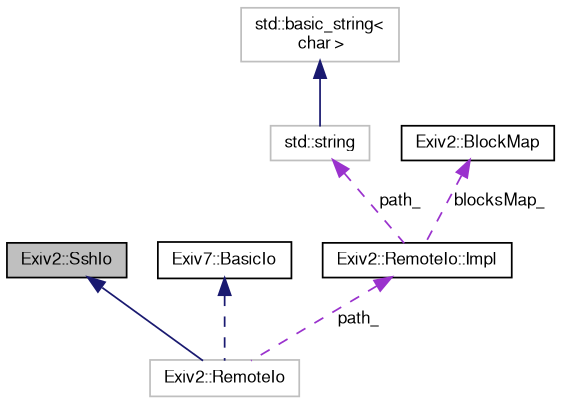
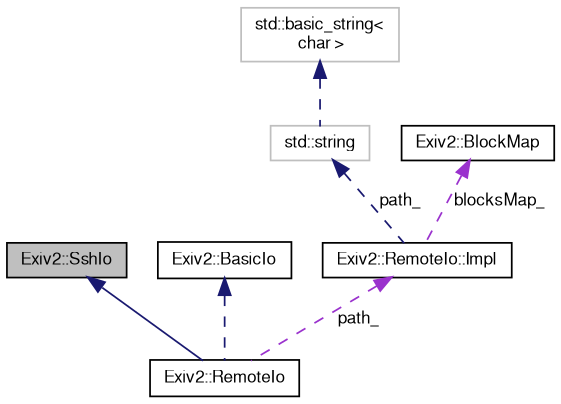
edge "std::string" -> "std::basic_string< char >": style solid -> dashed
edge "Exiv2::RemoteIo::Impl" -> "std::string": color darkorchid3 -> midnightblue
node "Exiv7::BasicIo": label "Exiv7::BasicIo" -> "Exiv2::BasicIo"
node "Exiv2::RemoteIo": color grey75 -> black
